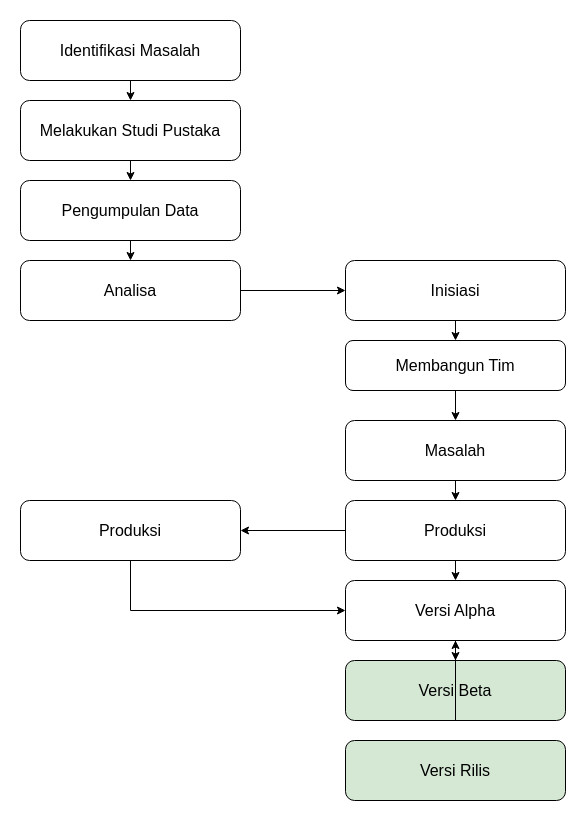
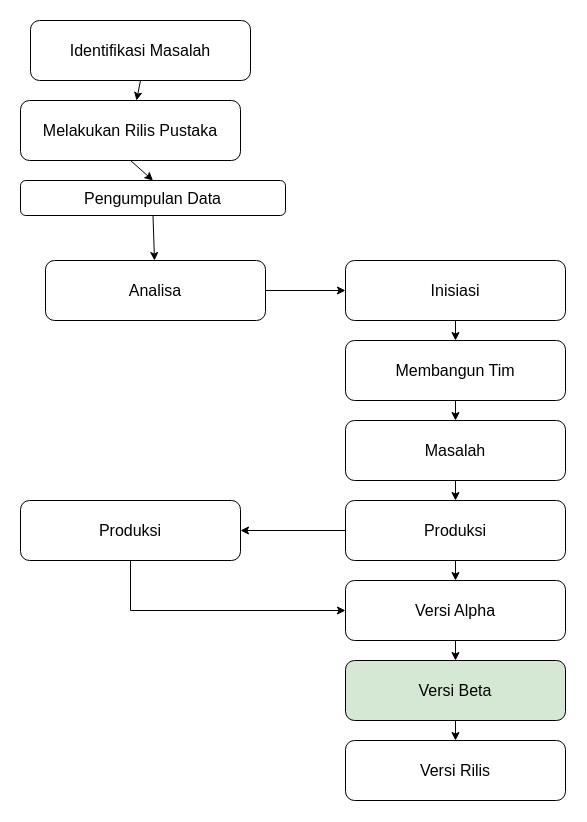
node "Identifikasi Masalah": moved (131, 51) -> (141, 51)
node "Melakukan Studi Pustaka": label "Melakukan Studi Pustaka" -> "Melakukan Rilis Pustaka"
node "Pengumpulan Data": size 220x60 -> 265x35
node "Analisa": moved (131, 291) -> (156, 291)
node "Membangun Tim": size 220x50 -> 220x60
edge "Versi Beta" -> "Versi Alpha": now "Versi Beta" -> "Versi Rilis"
node "Versi Rilis": fillcolor #d5e8d4 -> #ffffff
